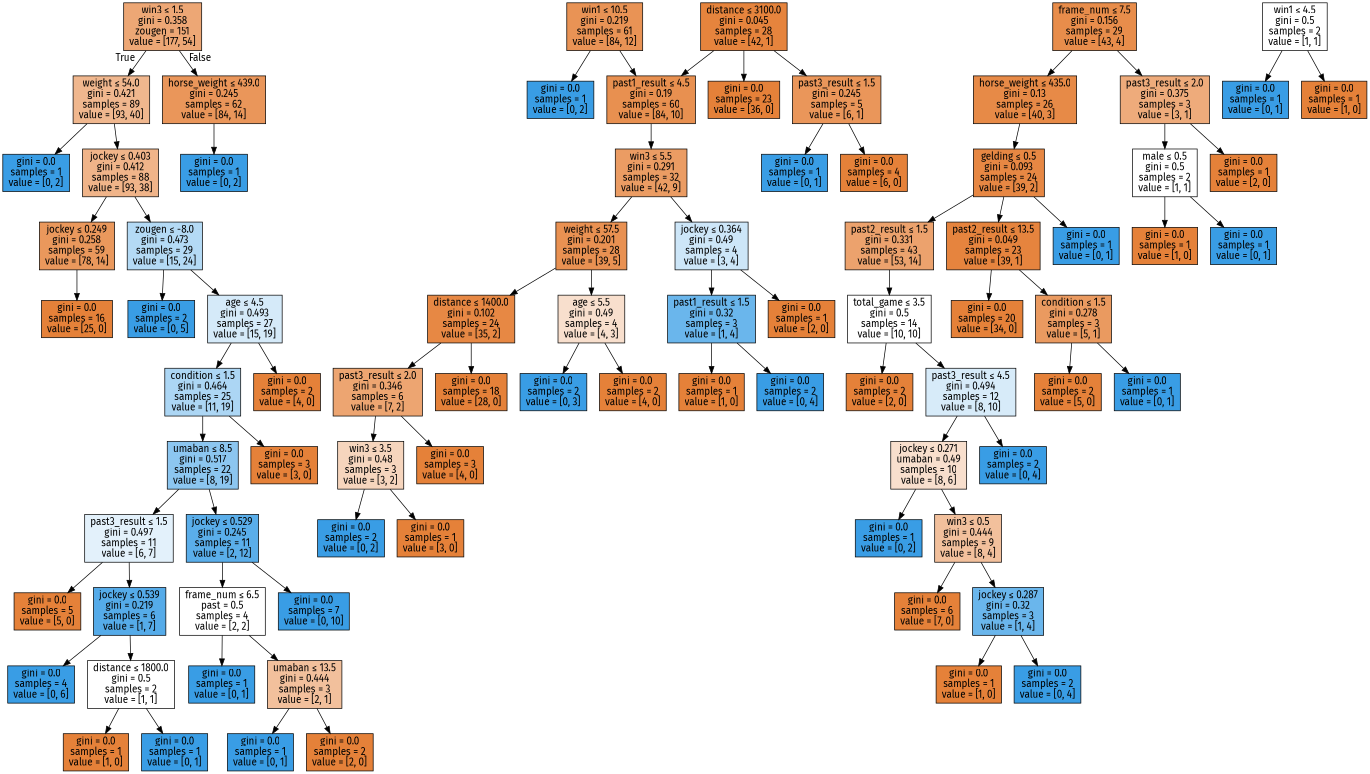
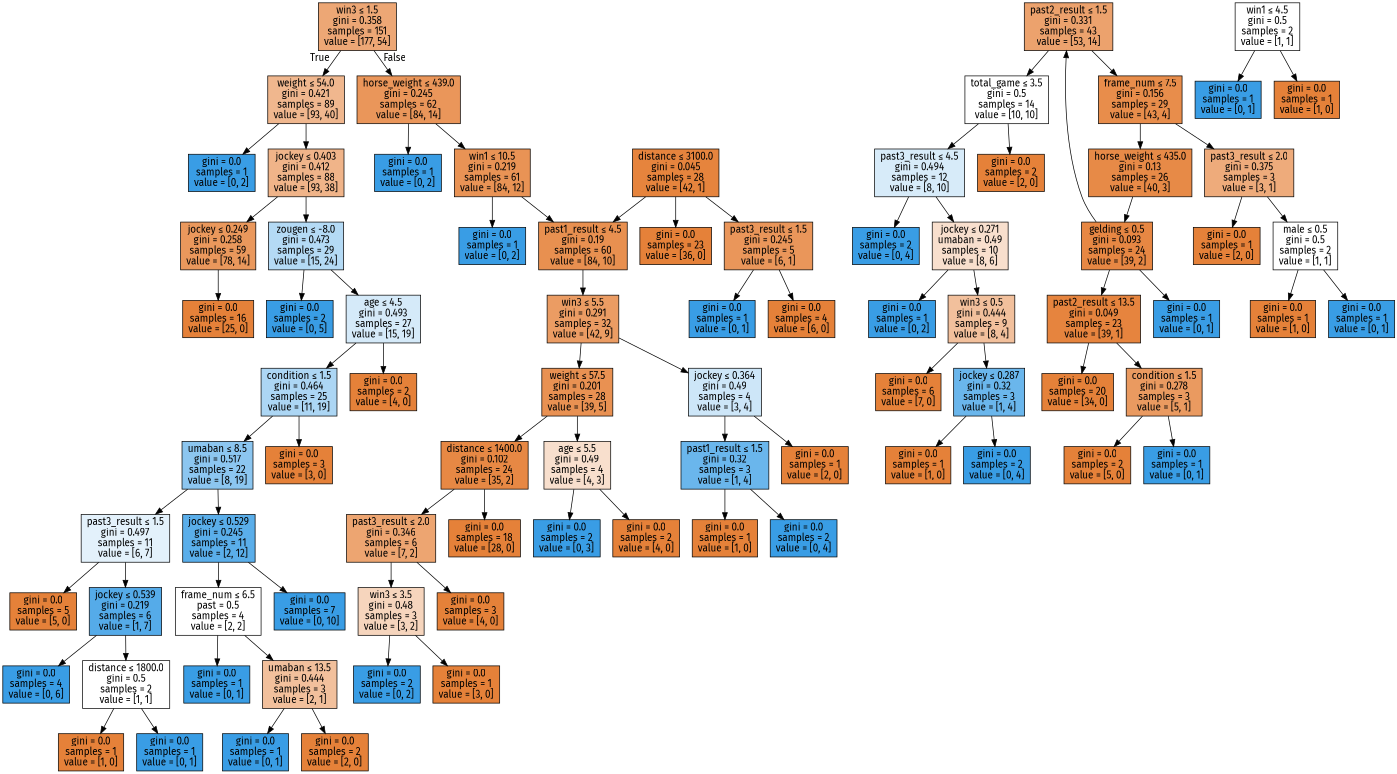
node "win3 ≤ 1.5": text "zougen = 151" -> "samples = 151"
edge "past2_result ≤ 1.5" -> "frame_num ≤ 7.5": added
edge "horse_weight ≤ 439.0" -> "win1 ≤ 10.5": added
